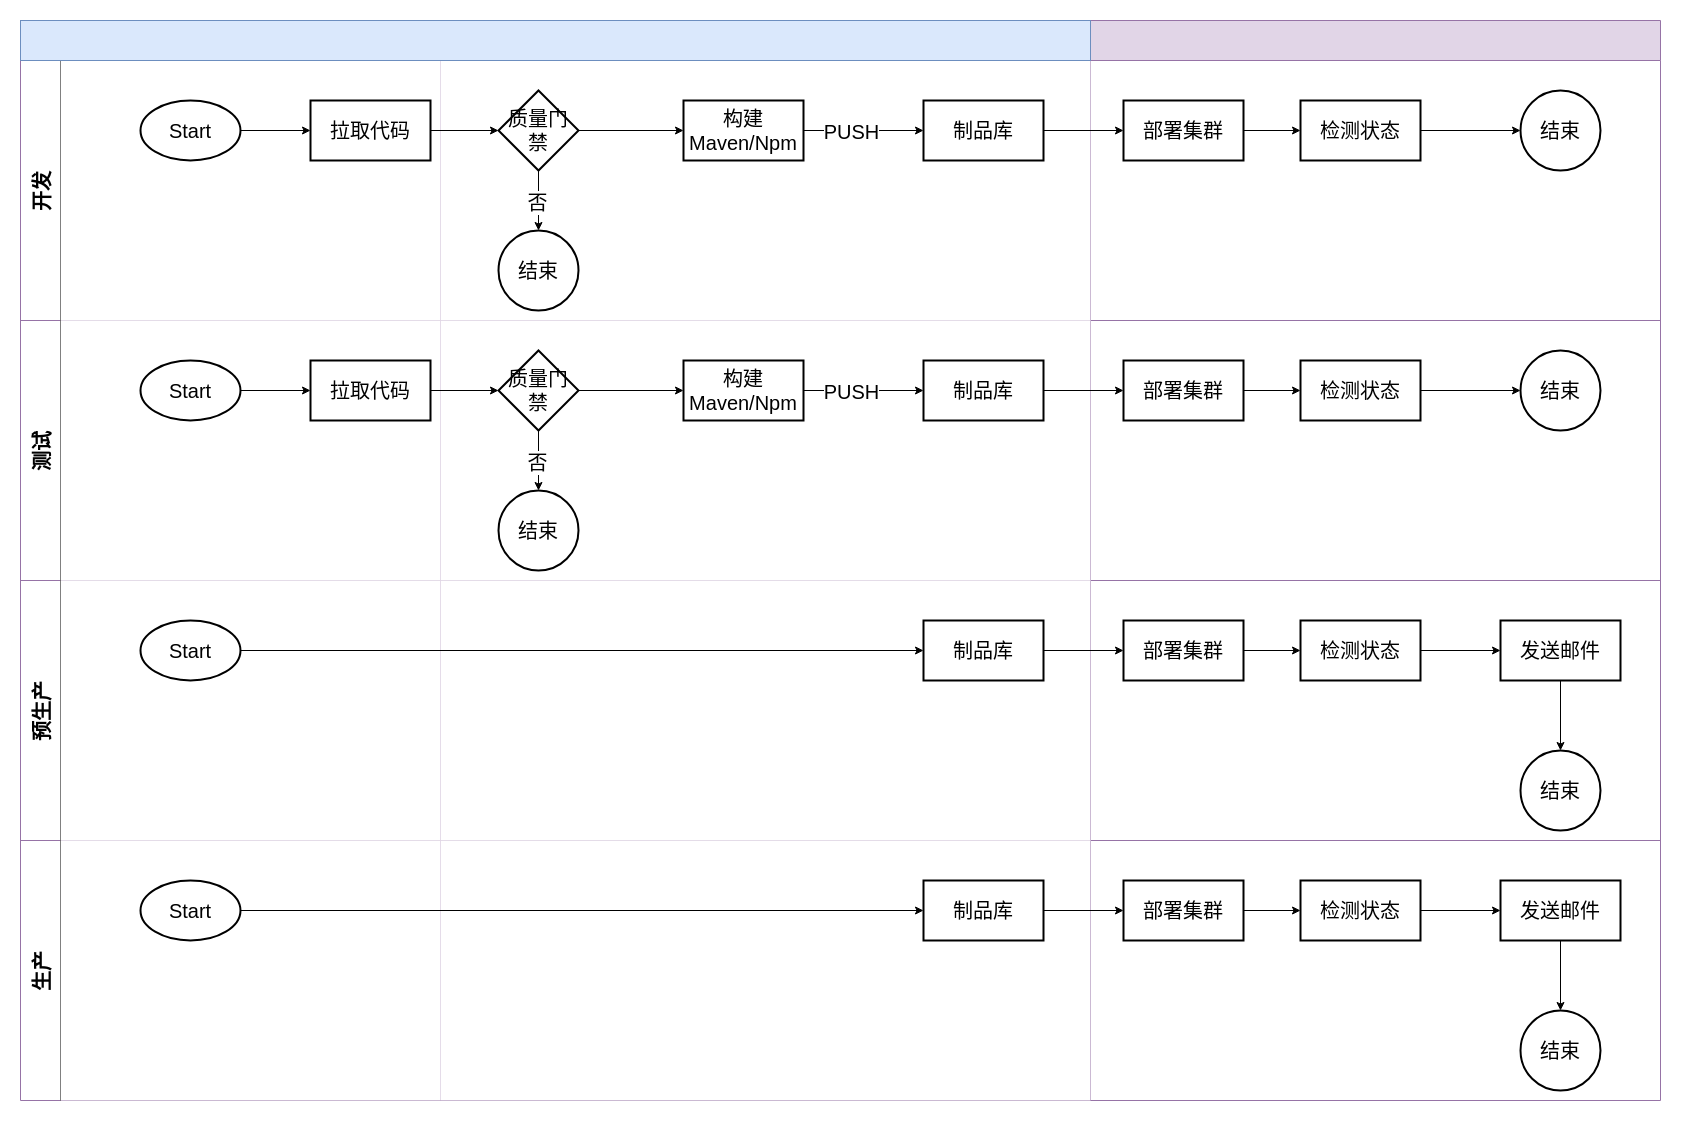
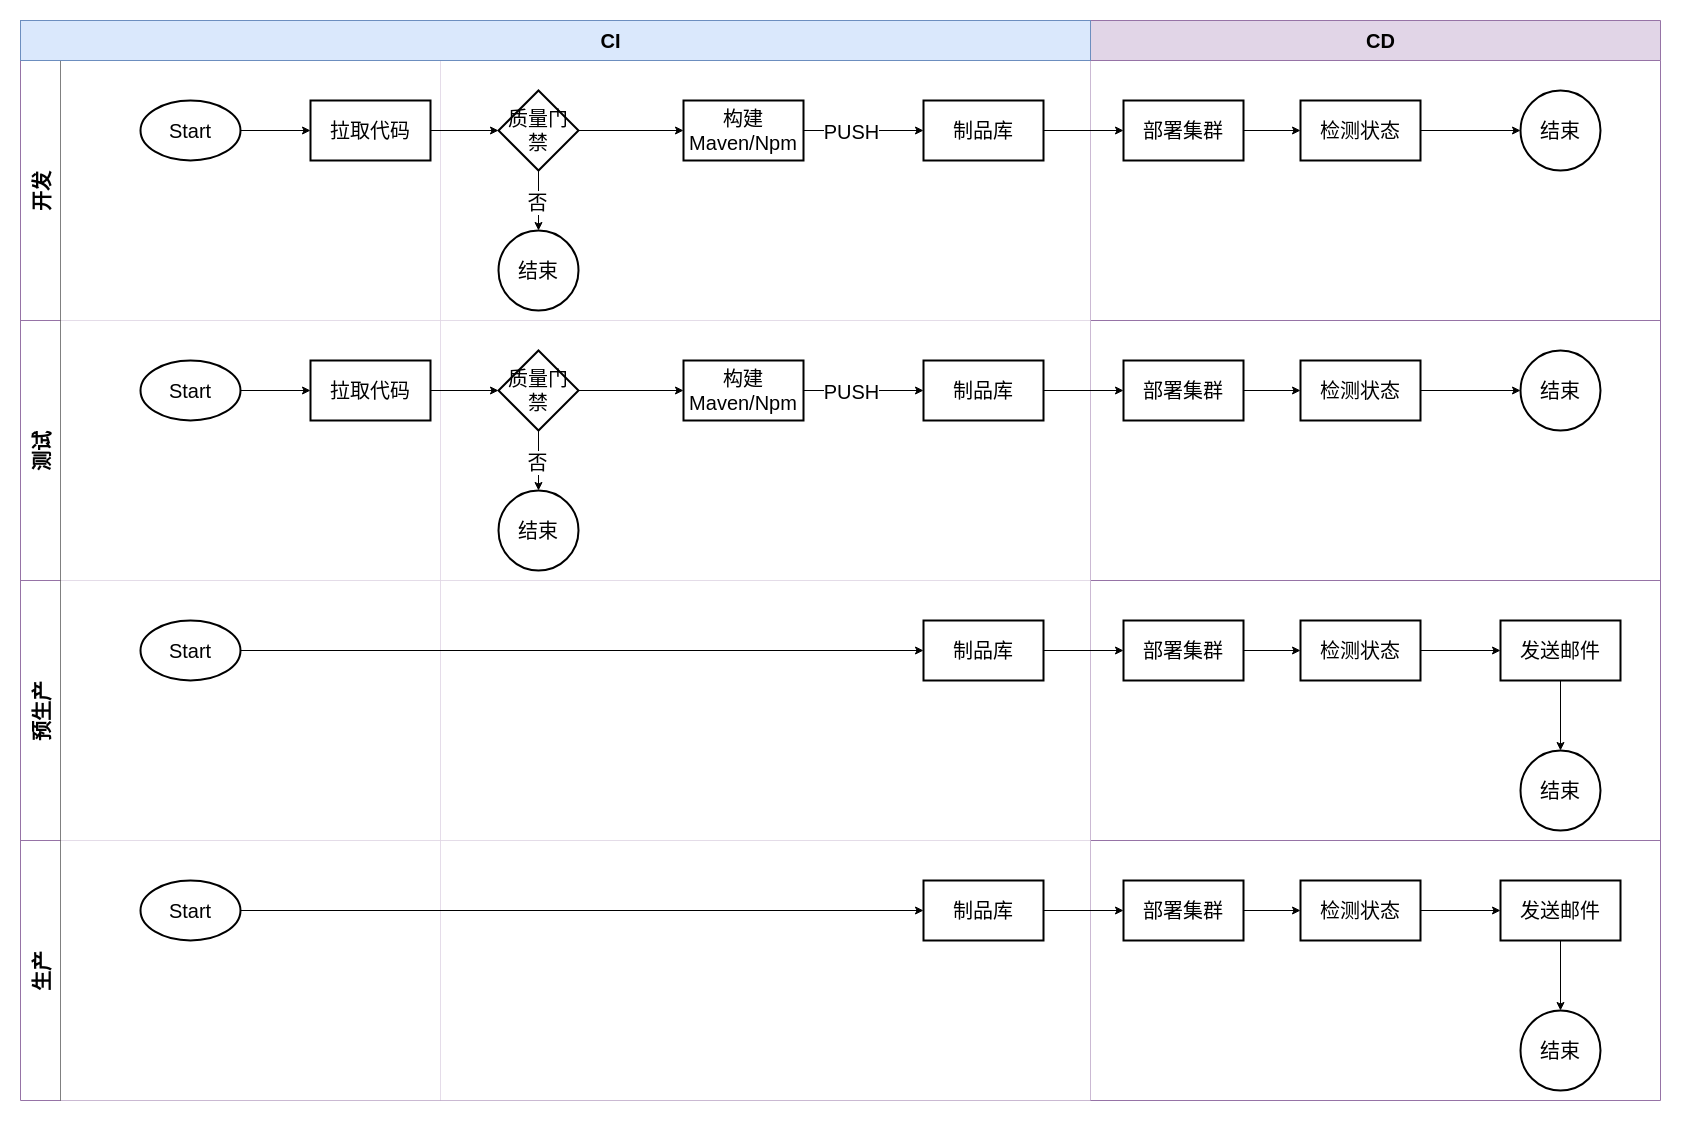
node "CI": added
node "CD": added
